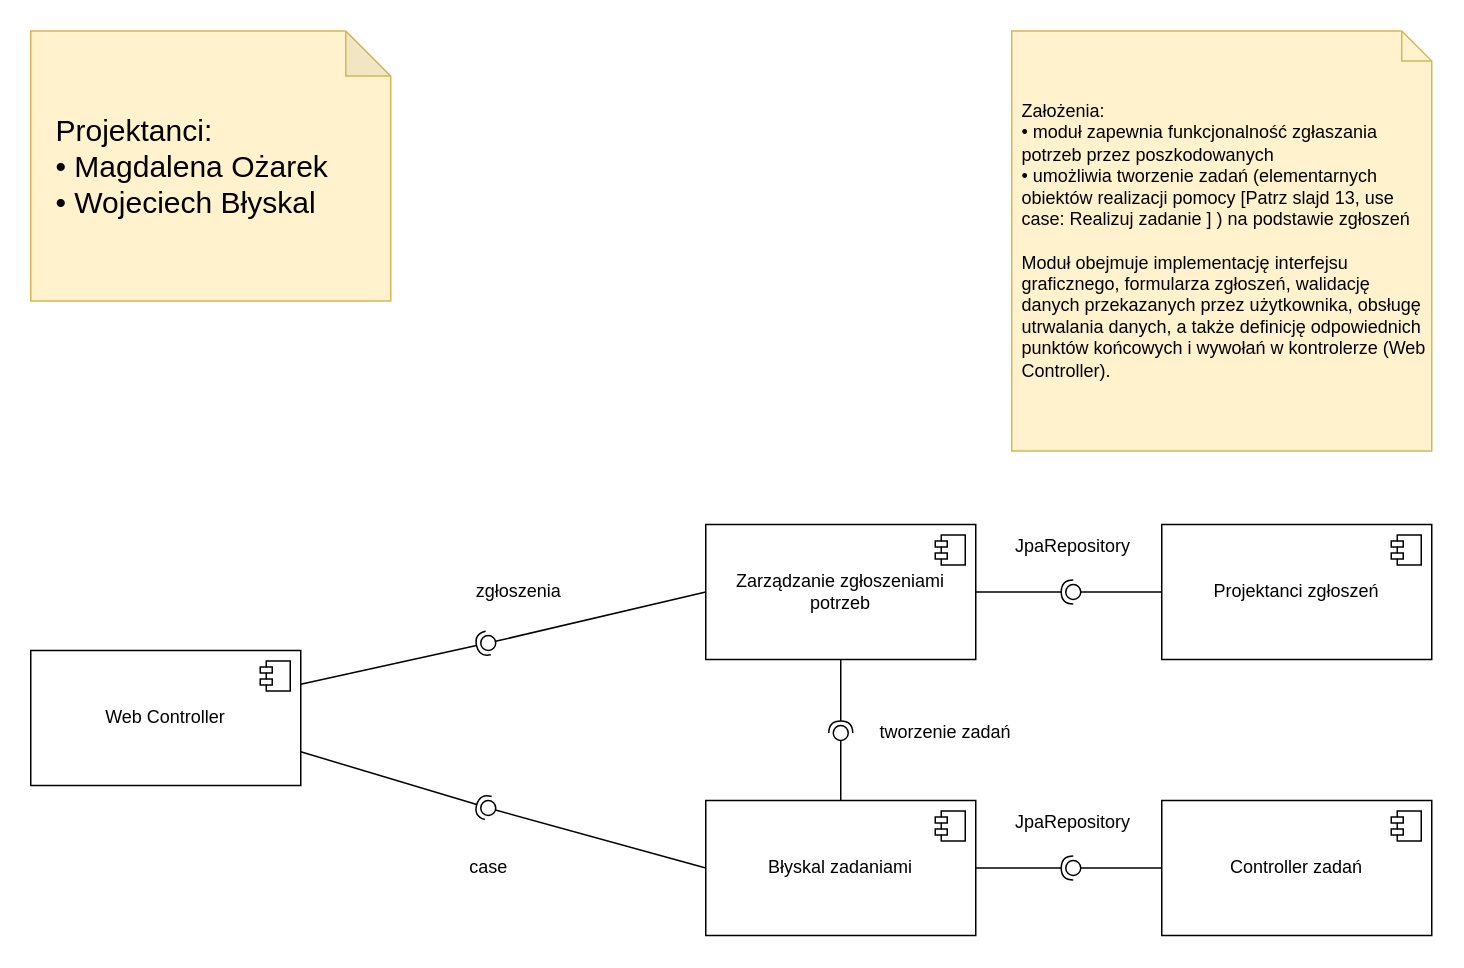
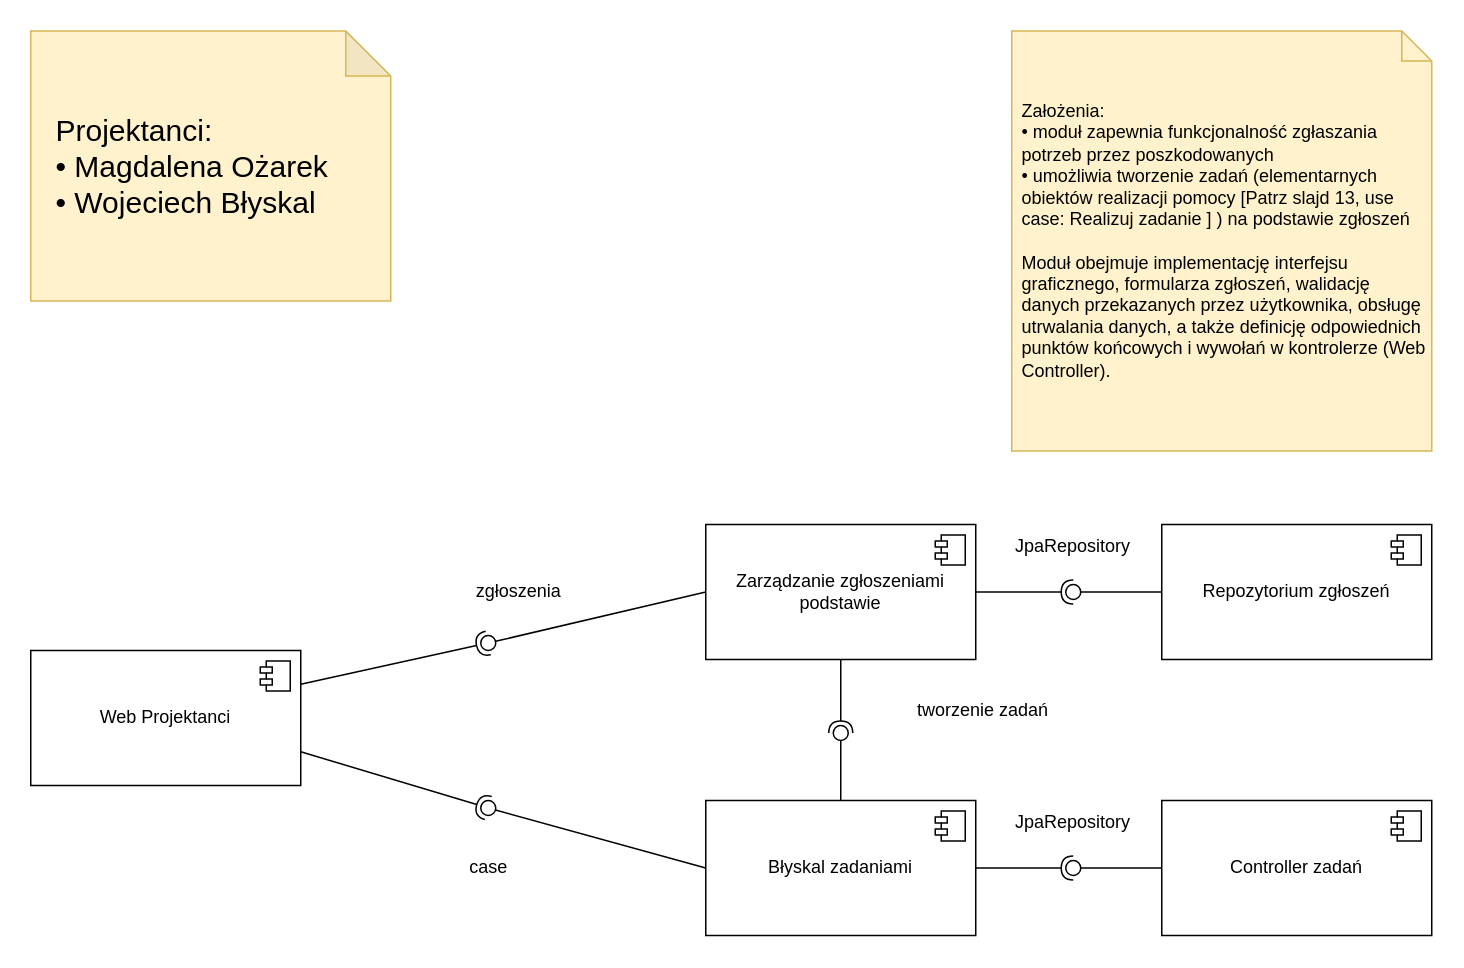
node "Zarządzanie zgłoszeniami potrzeb": label "Zarządzanie zgłoszeniami potrzeb" -> "Zarządzanie zgłoszeniami podstawie"
node "Projektanci zgłoszeń": label "Projektanci zgłoszeń" -> "Repozytorium zgłoszeń"
node "Web Controller": label "Web Controller" -> "Web Projektanci"
node "tworzenie zadań": moved (946, 733) -> (983, 710)
